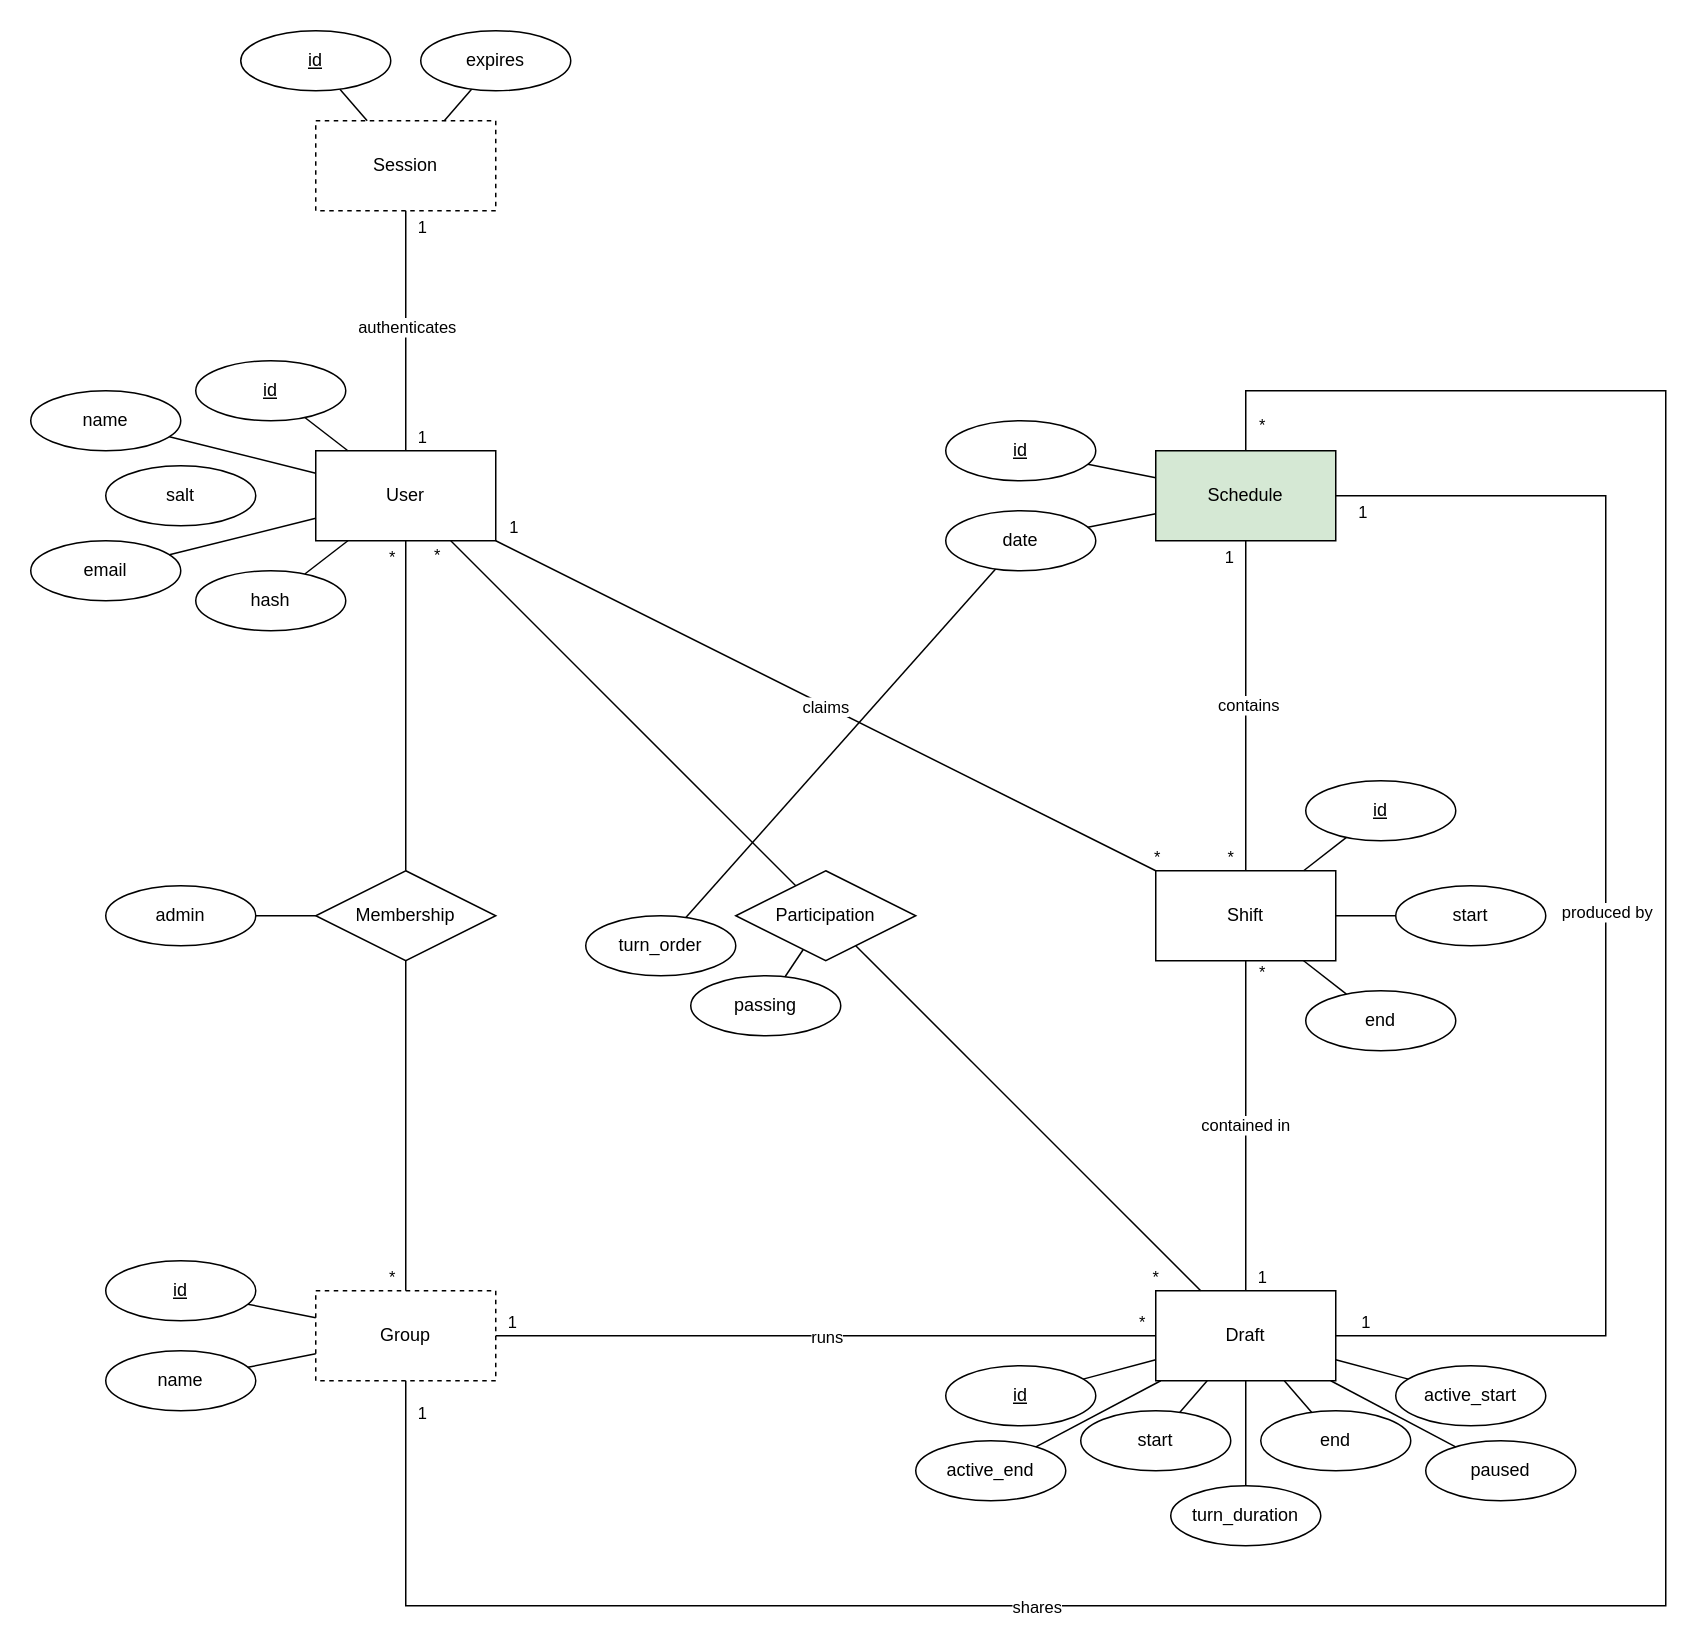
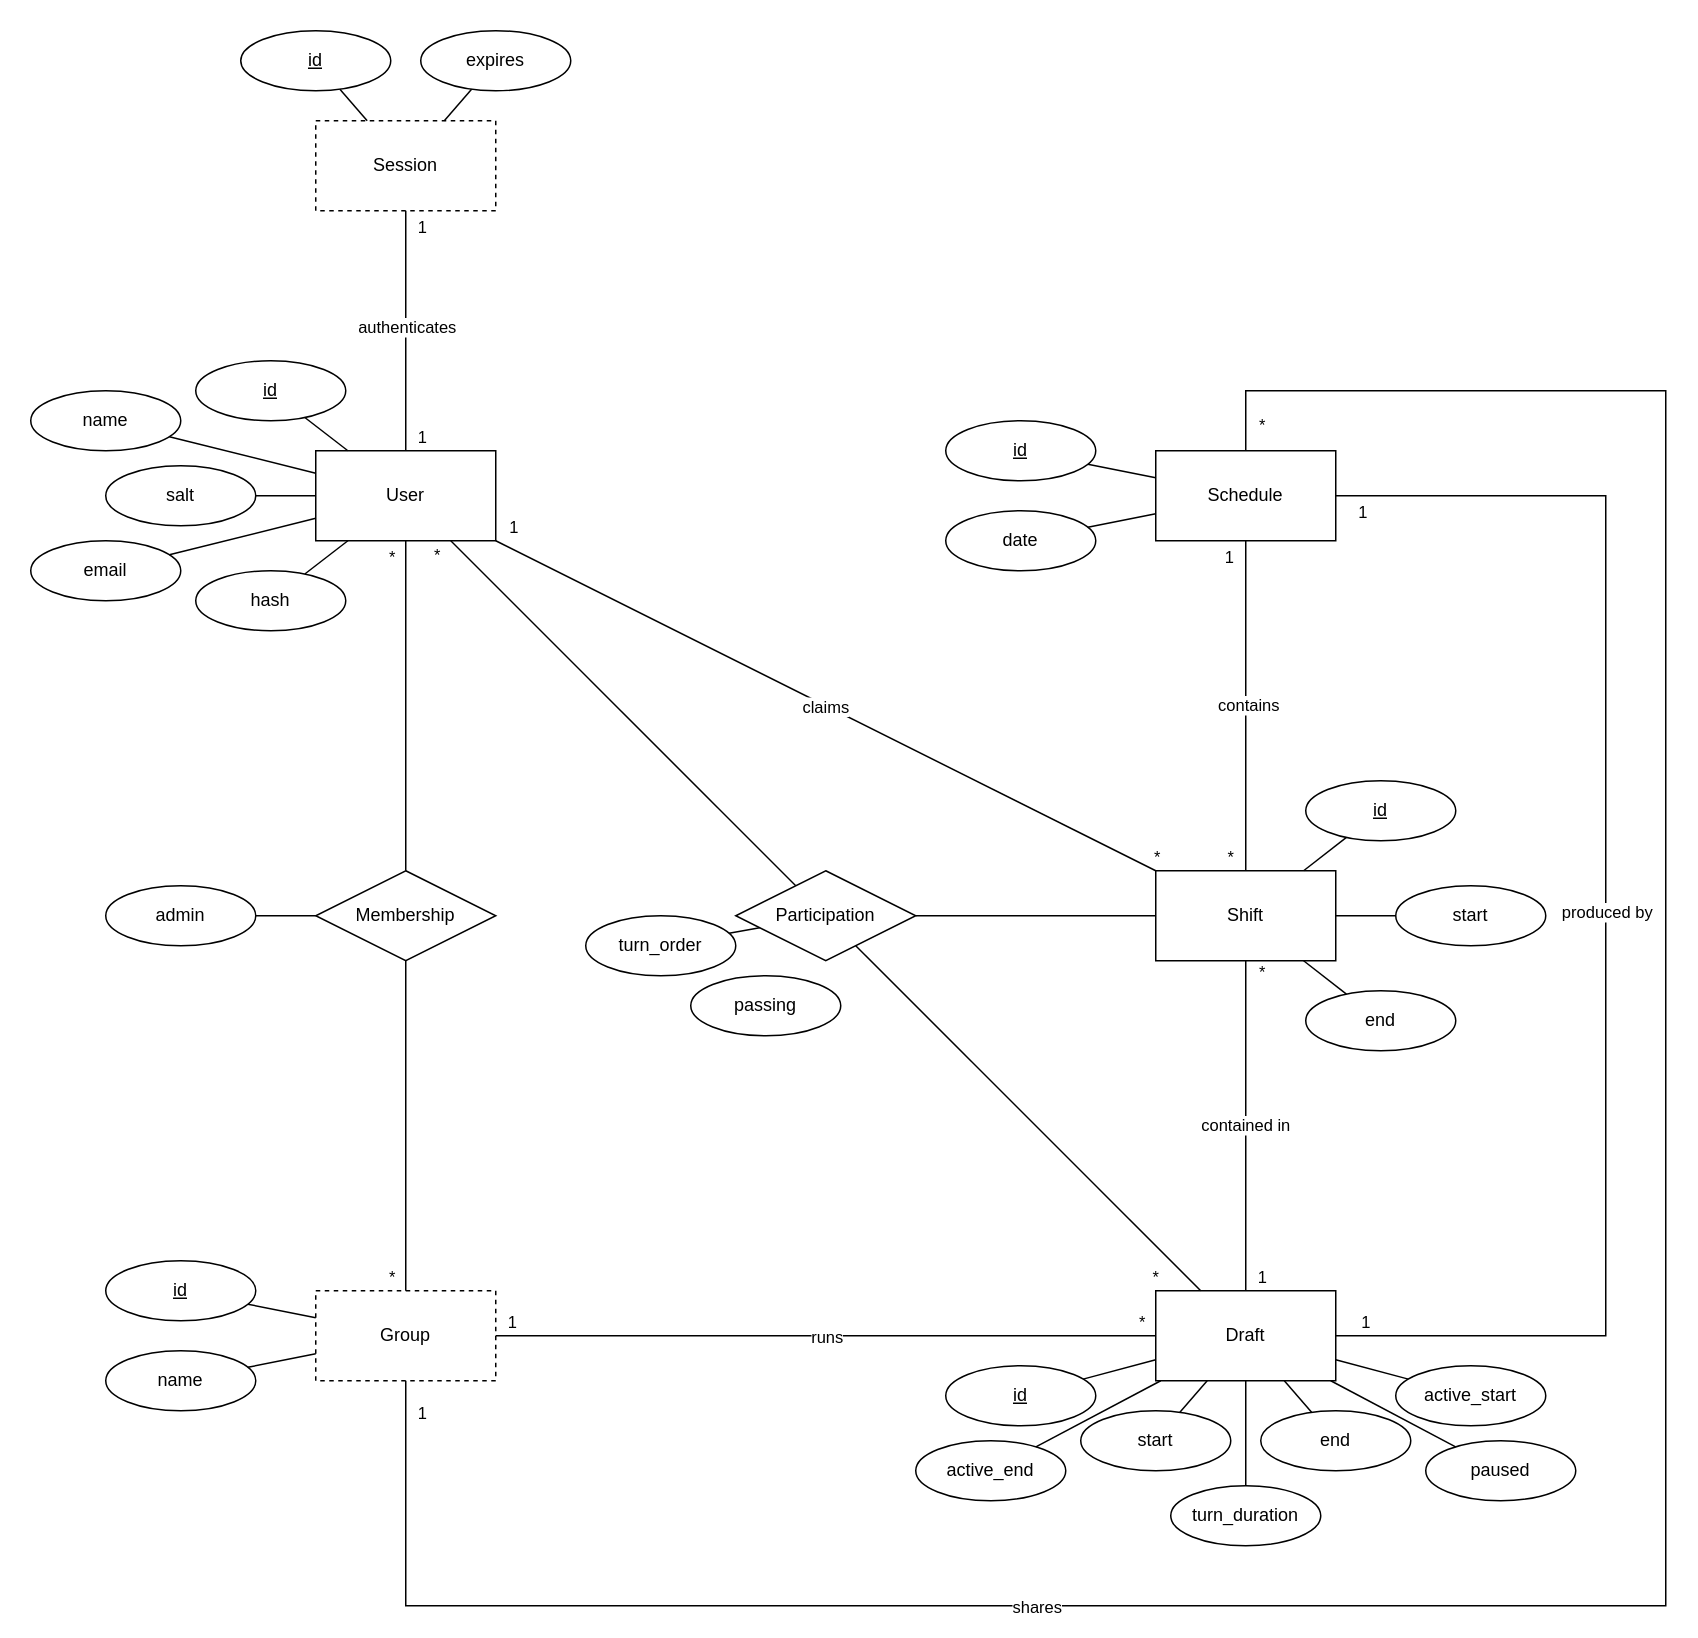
edge "salt" -- "User": added
node "Schedule": fillcolor #d5e8d4 -> #ffffff
edge "date" -- "turn_order": now "Participation" -- "turn_order"
edge "Participation" -- "passing": now "Participation" -- "Shift"
